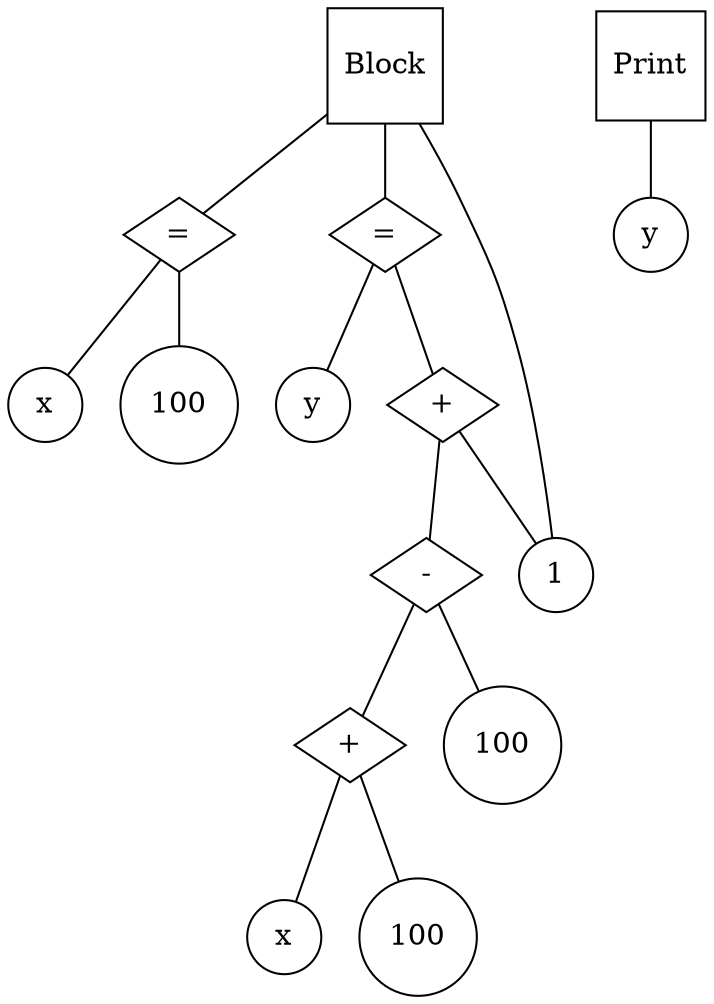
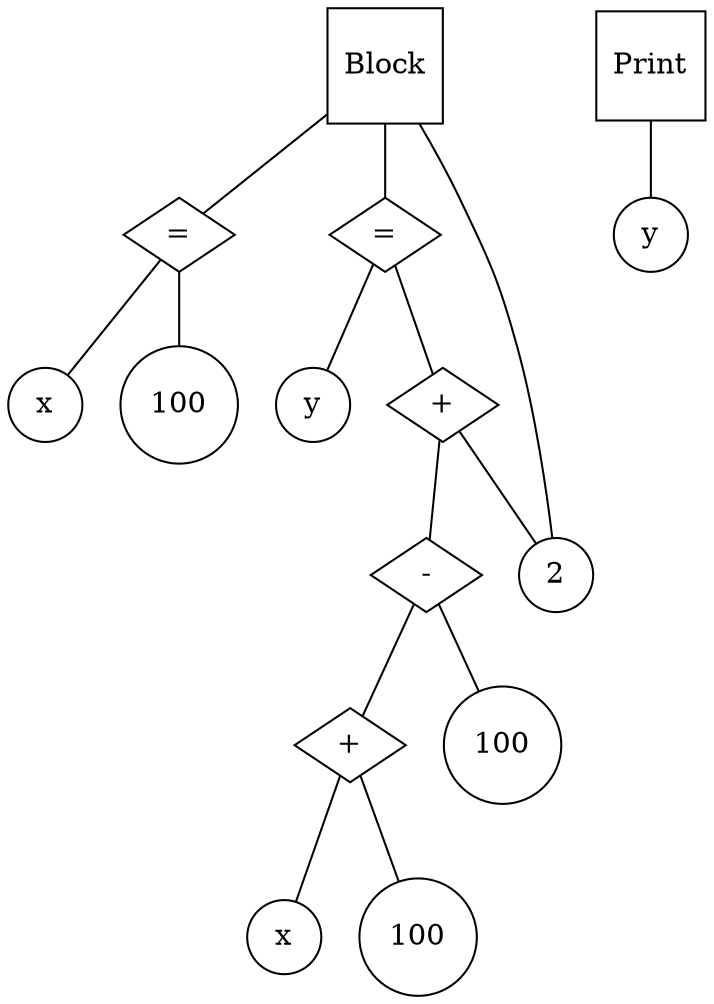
node "1": label "1" -> "2"
